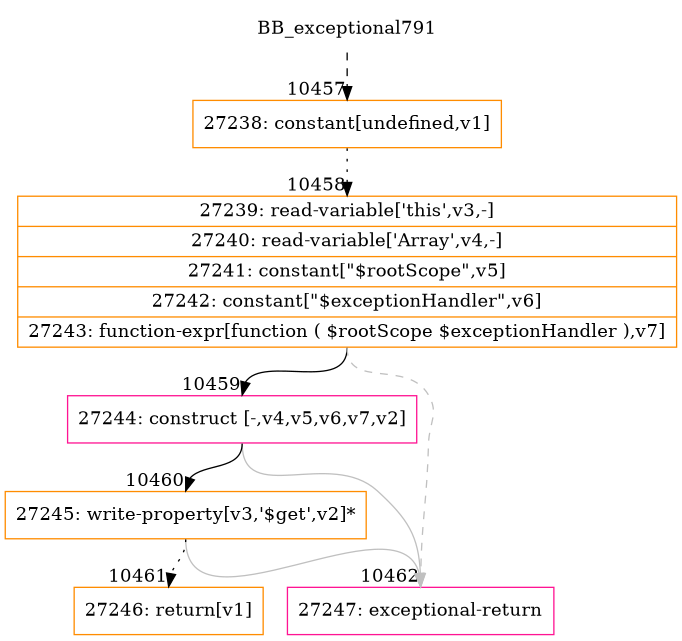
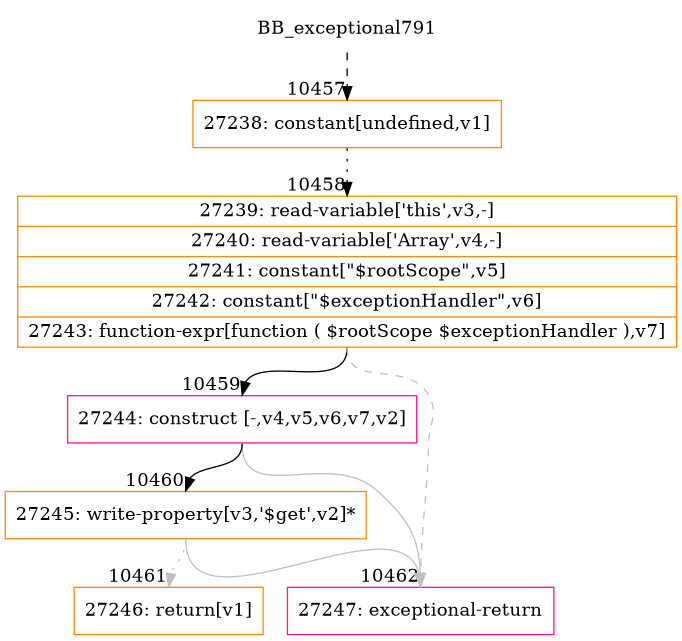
edge "27245: write-property[v3,'$get',v2]*" -> "27246: return[v1]": color black -> gray
